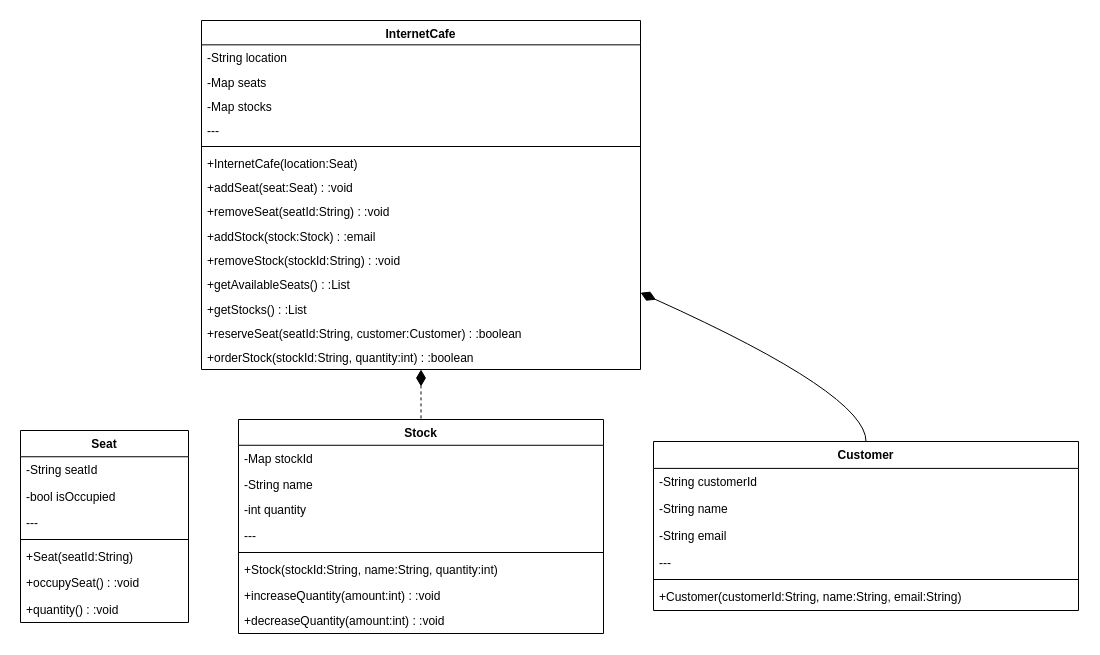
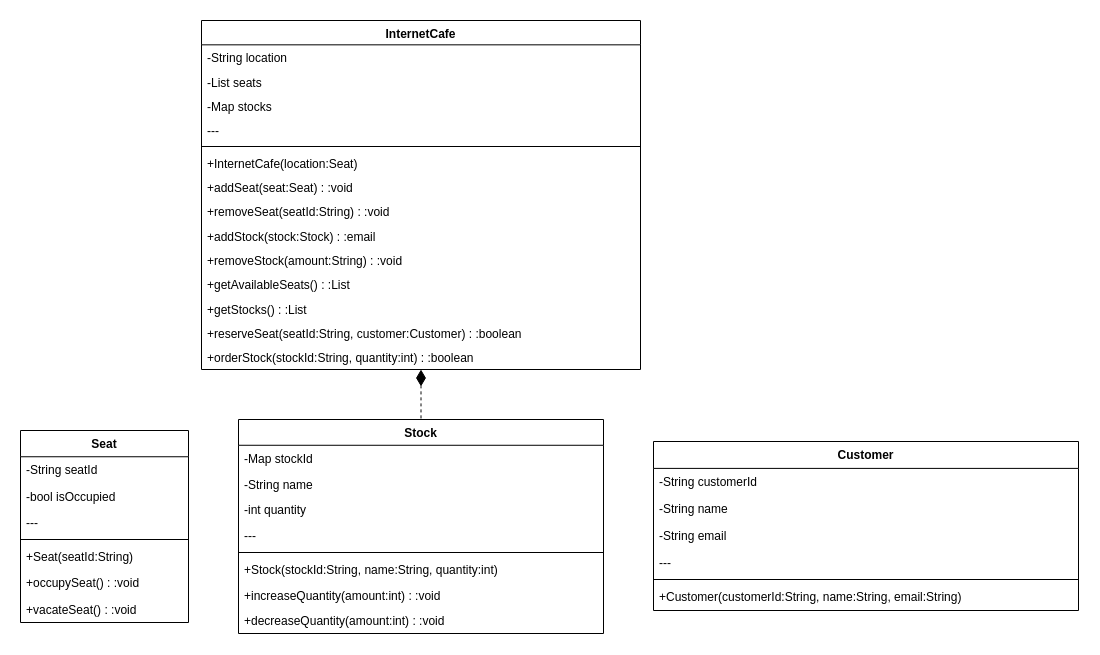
node "-Map seats": label "-Map seats" -> "-List seats"
node "+removeStock(stockId:String) : :void": label "+removeStock(stockId:String) : :void" -> "+removeStock(amount:String) : :void"
edge "Customer" -> "InternetCafe": removed
node "+quantity() : :void": label "+quantity() : :void" -> "+vacateSeat() : :void"
